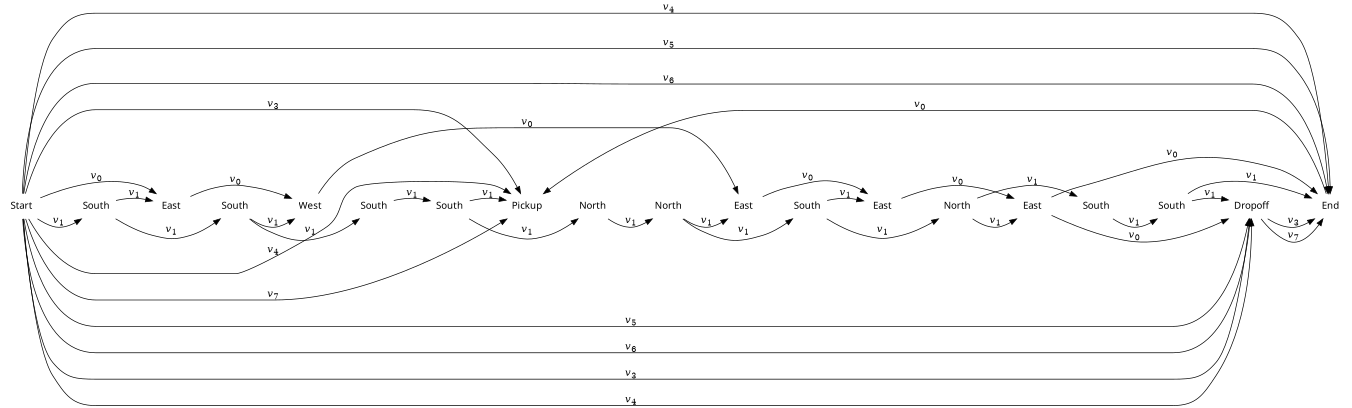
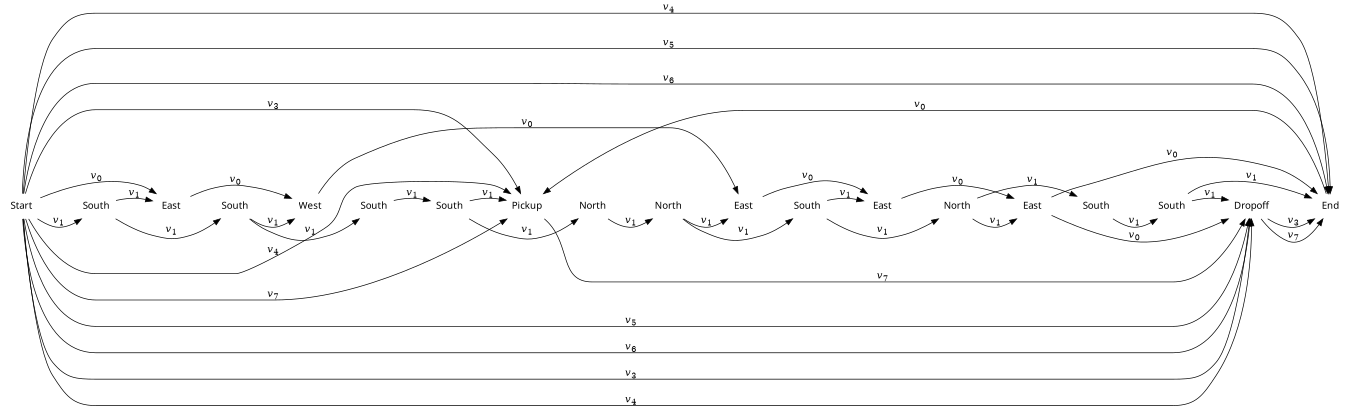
edge "Pickup" -> "Dropoff": added, label "v 7"
